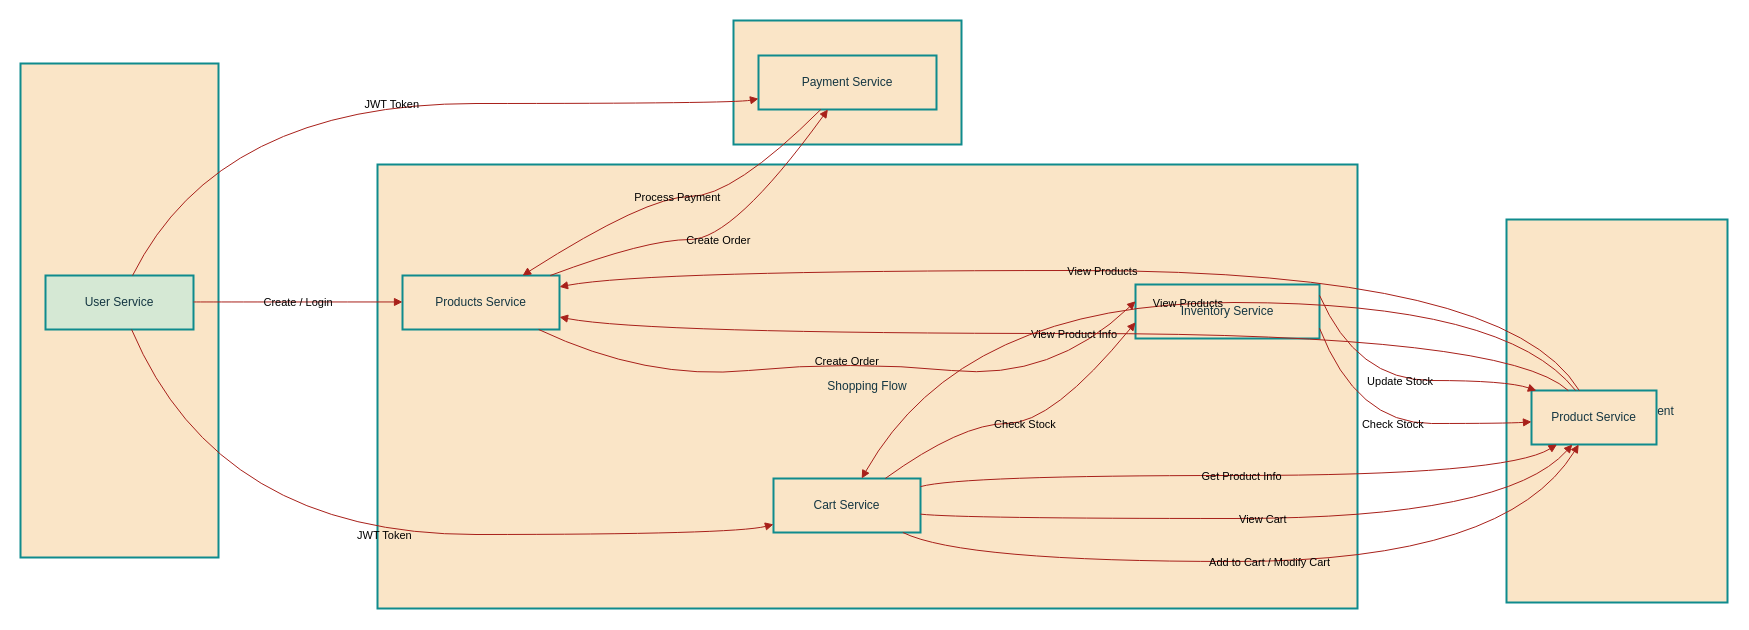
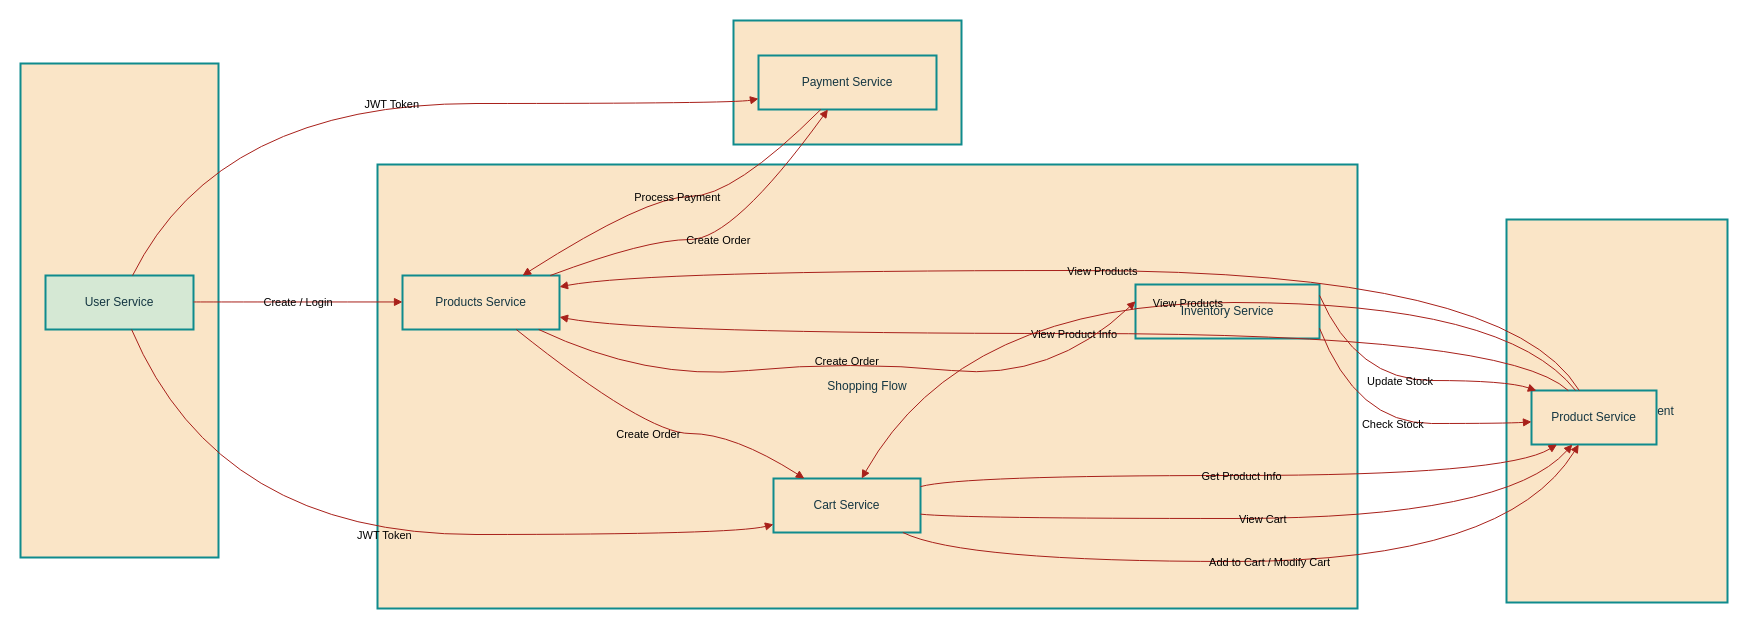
edge "Products Service" -> "Cart Service": added, label "Create Order"
edge "Cart Service" -> "Inventory Service": removed, label "Check Stock"
